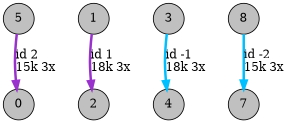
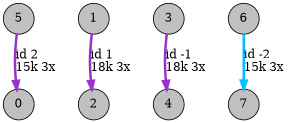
node "8": label "8" -> "6"
edge "3" -> "4": color deepskyblue1 -> darkorchid
